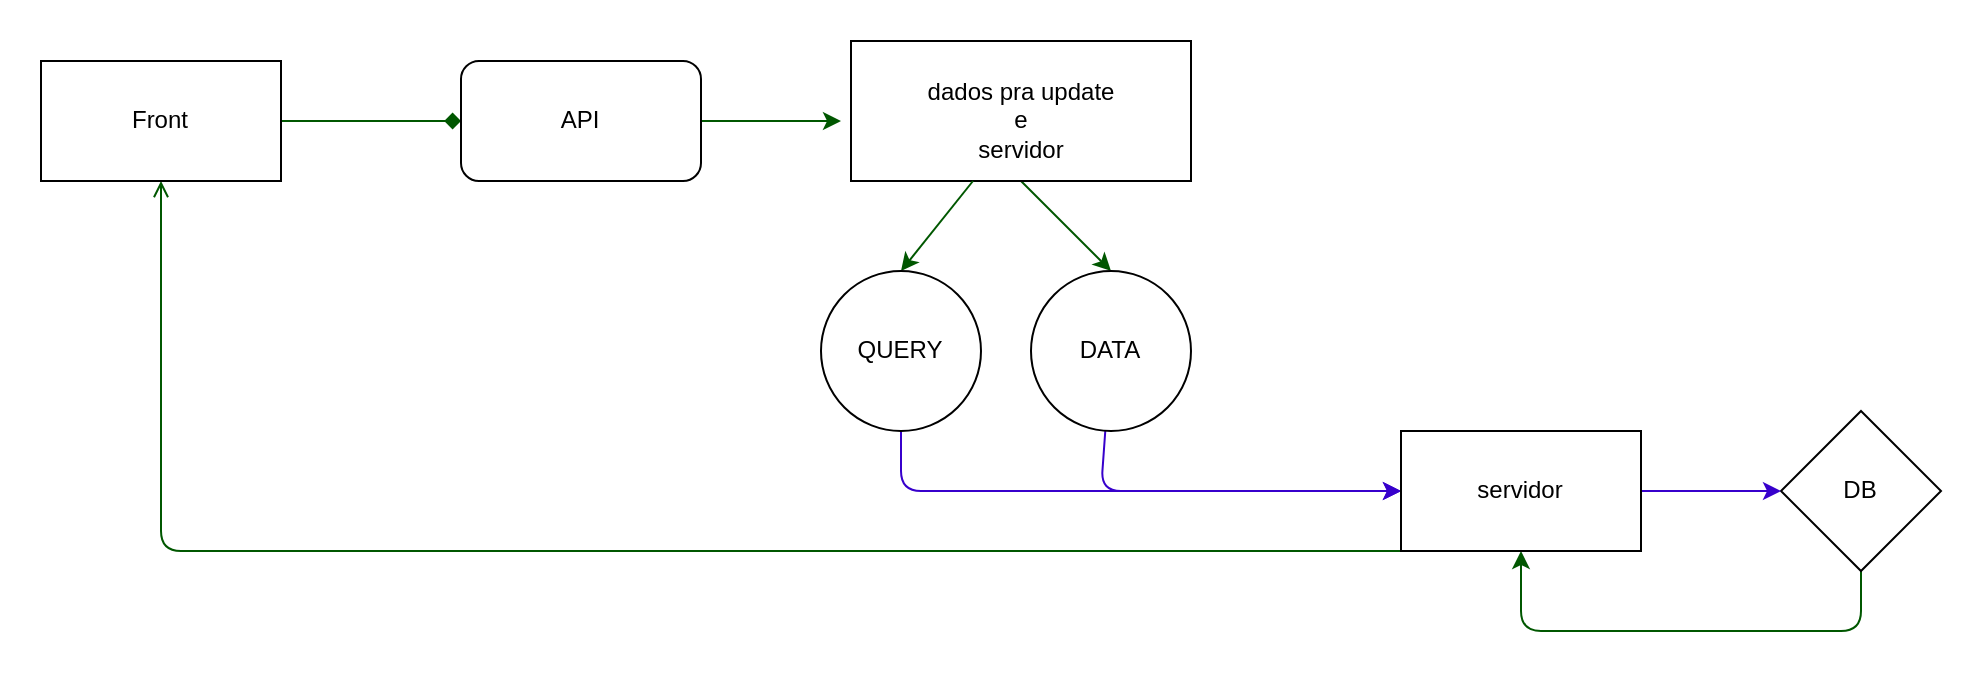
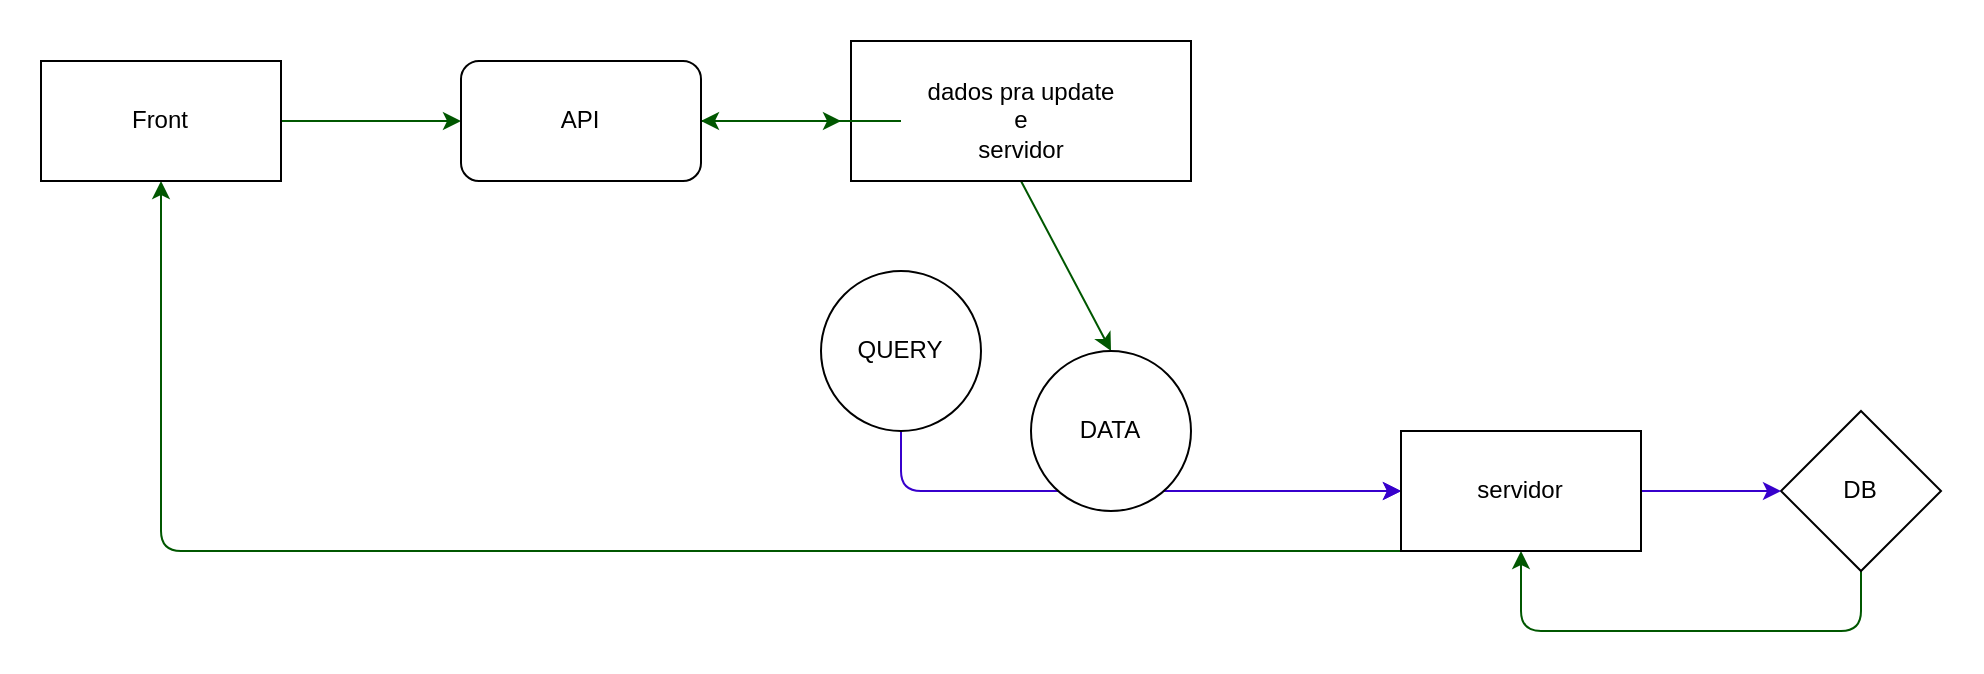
edge "Front" -> "API": arrowhead diamond -> classic
edge "servidor" -> "Front": arrowhead open -> classic
edge "dados pra update e servidor" -> "QUERY": now "dados pra update e servidor" -> "API"
node "DATA": moved (1111, 351) -> (1111, 431)
